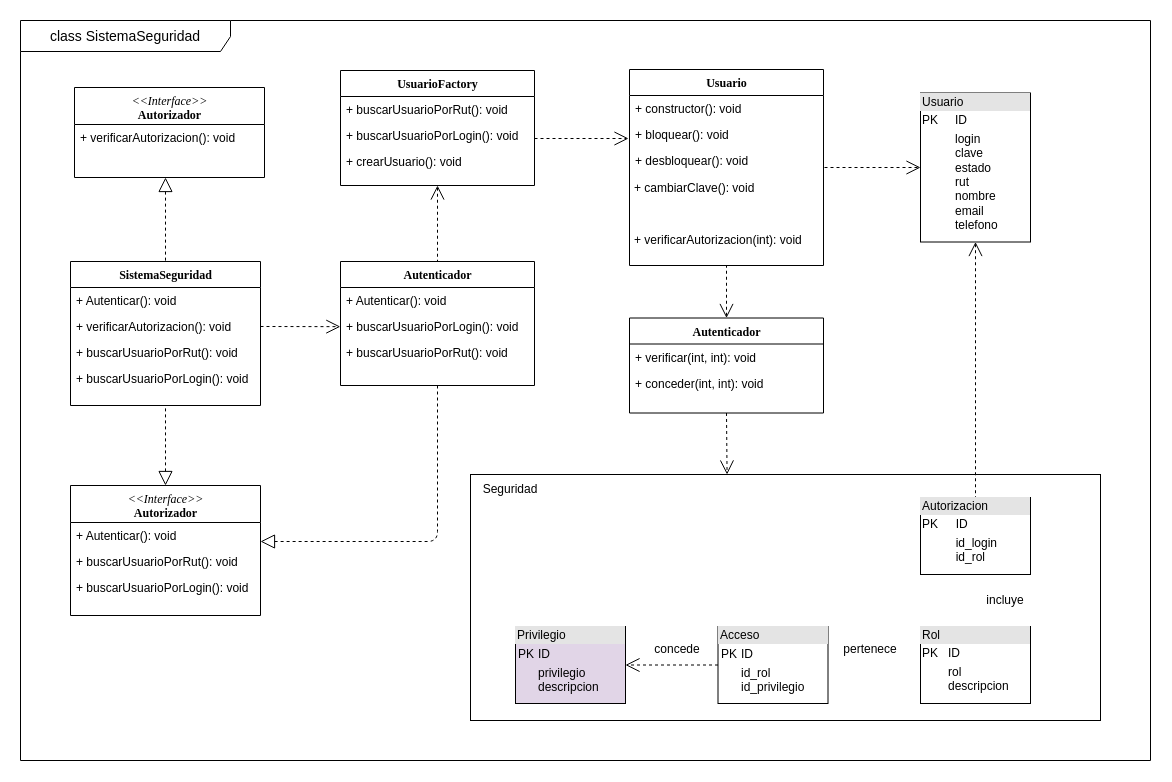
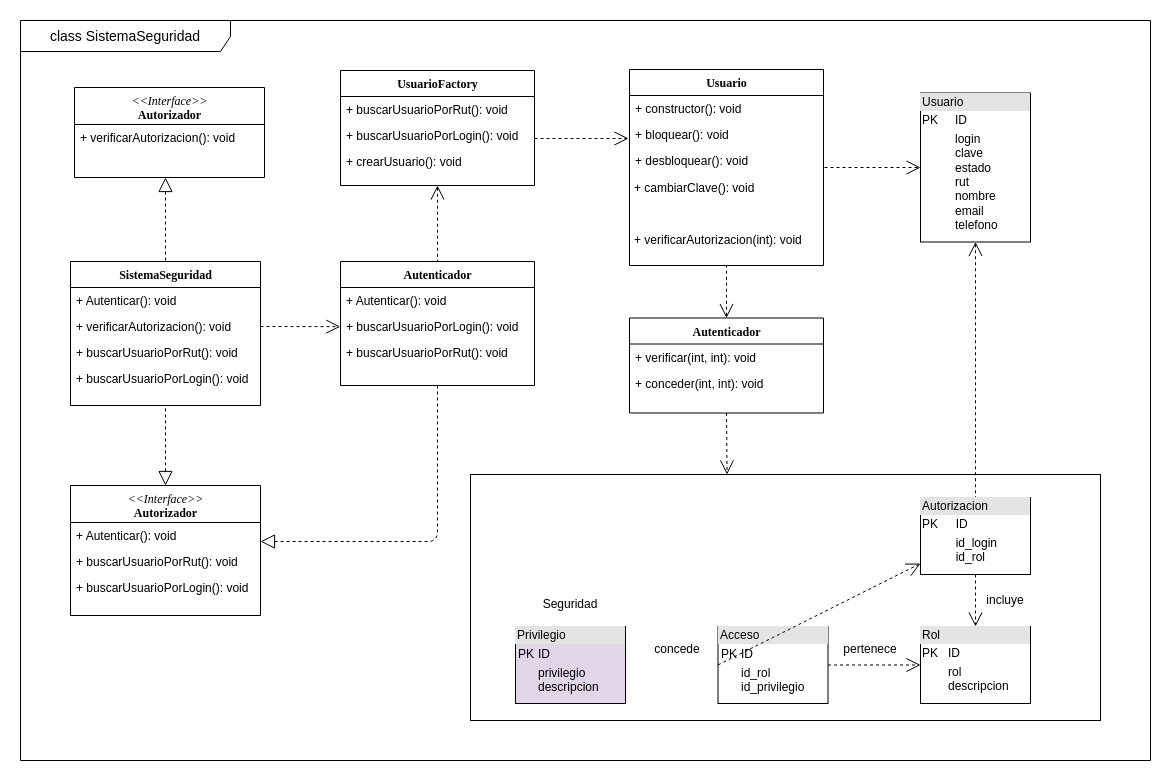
node "Seguridad": moved (511, 490) -> (571, 605)
edge "Autorizacion PK ID id_login id_rol" -> "Rol PK ID rol descripcion": added
edge "Acceso PK ID id_rol id_privilegio" -> "Privilegio PK ID privilegio descripcion": now "Acceso PK ID id_rol id_privilegio" -> "Autorizacion PK ID id_login id_rol"
edge "Acceso PK ID id_rol id_privilegio" -> "Rol PK ID rol descripcion": added
